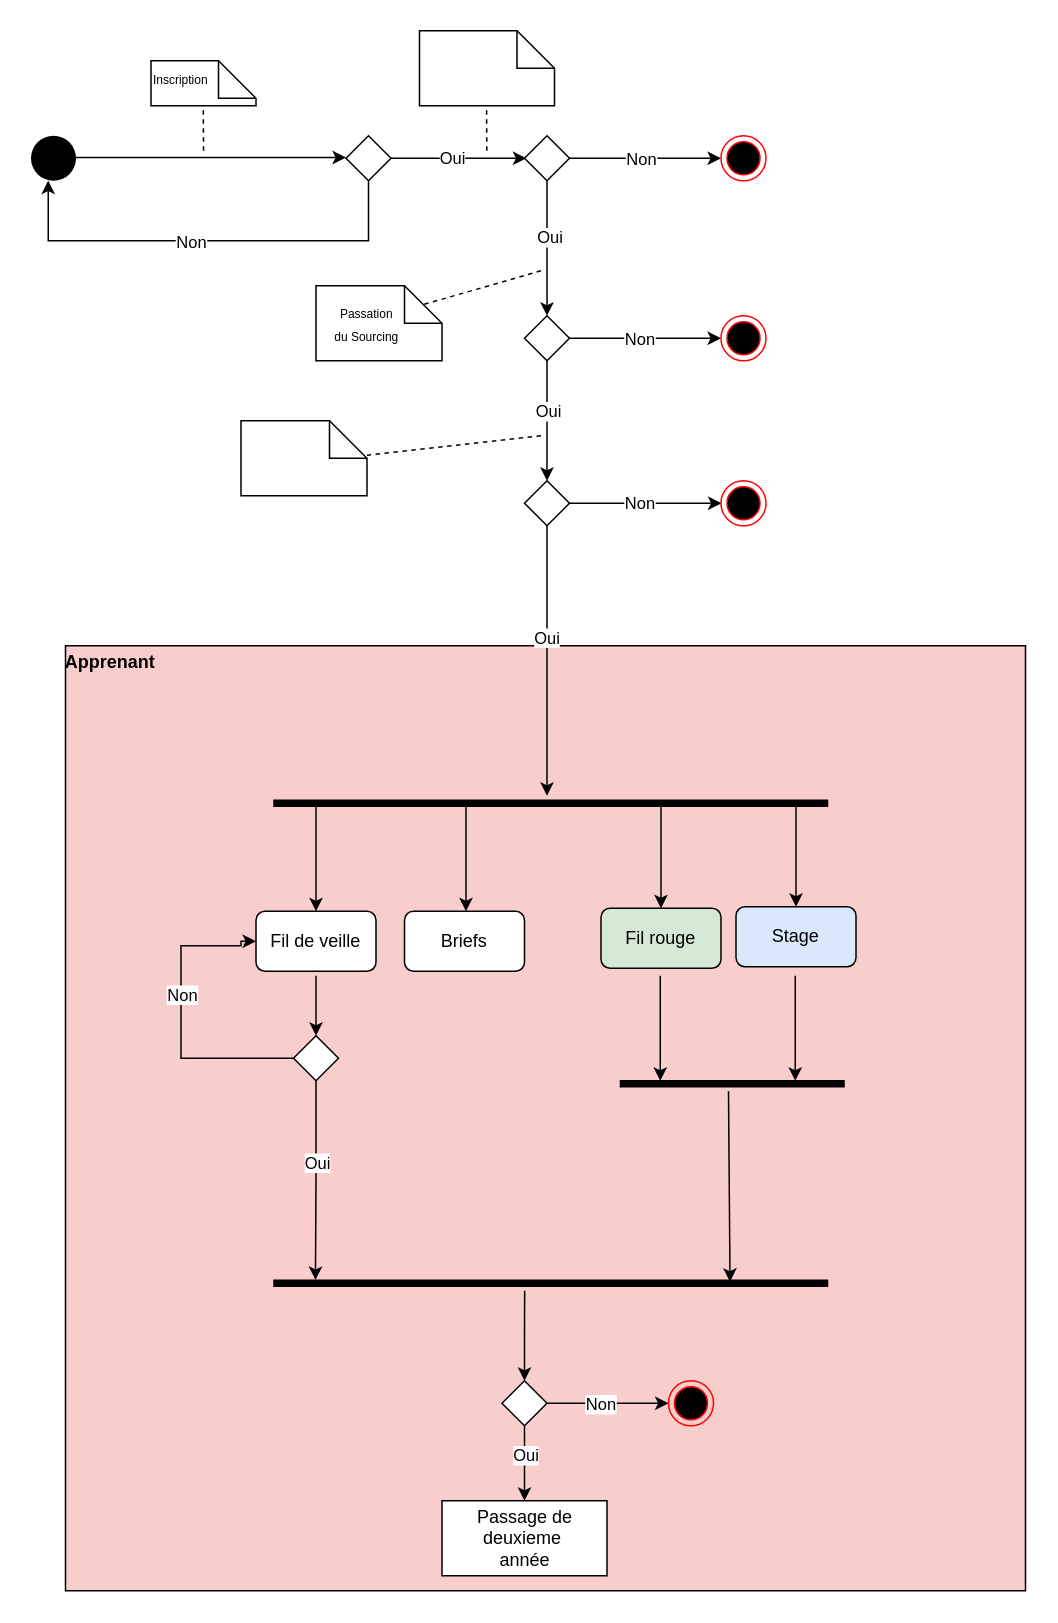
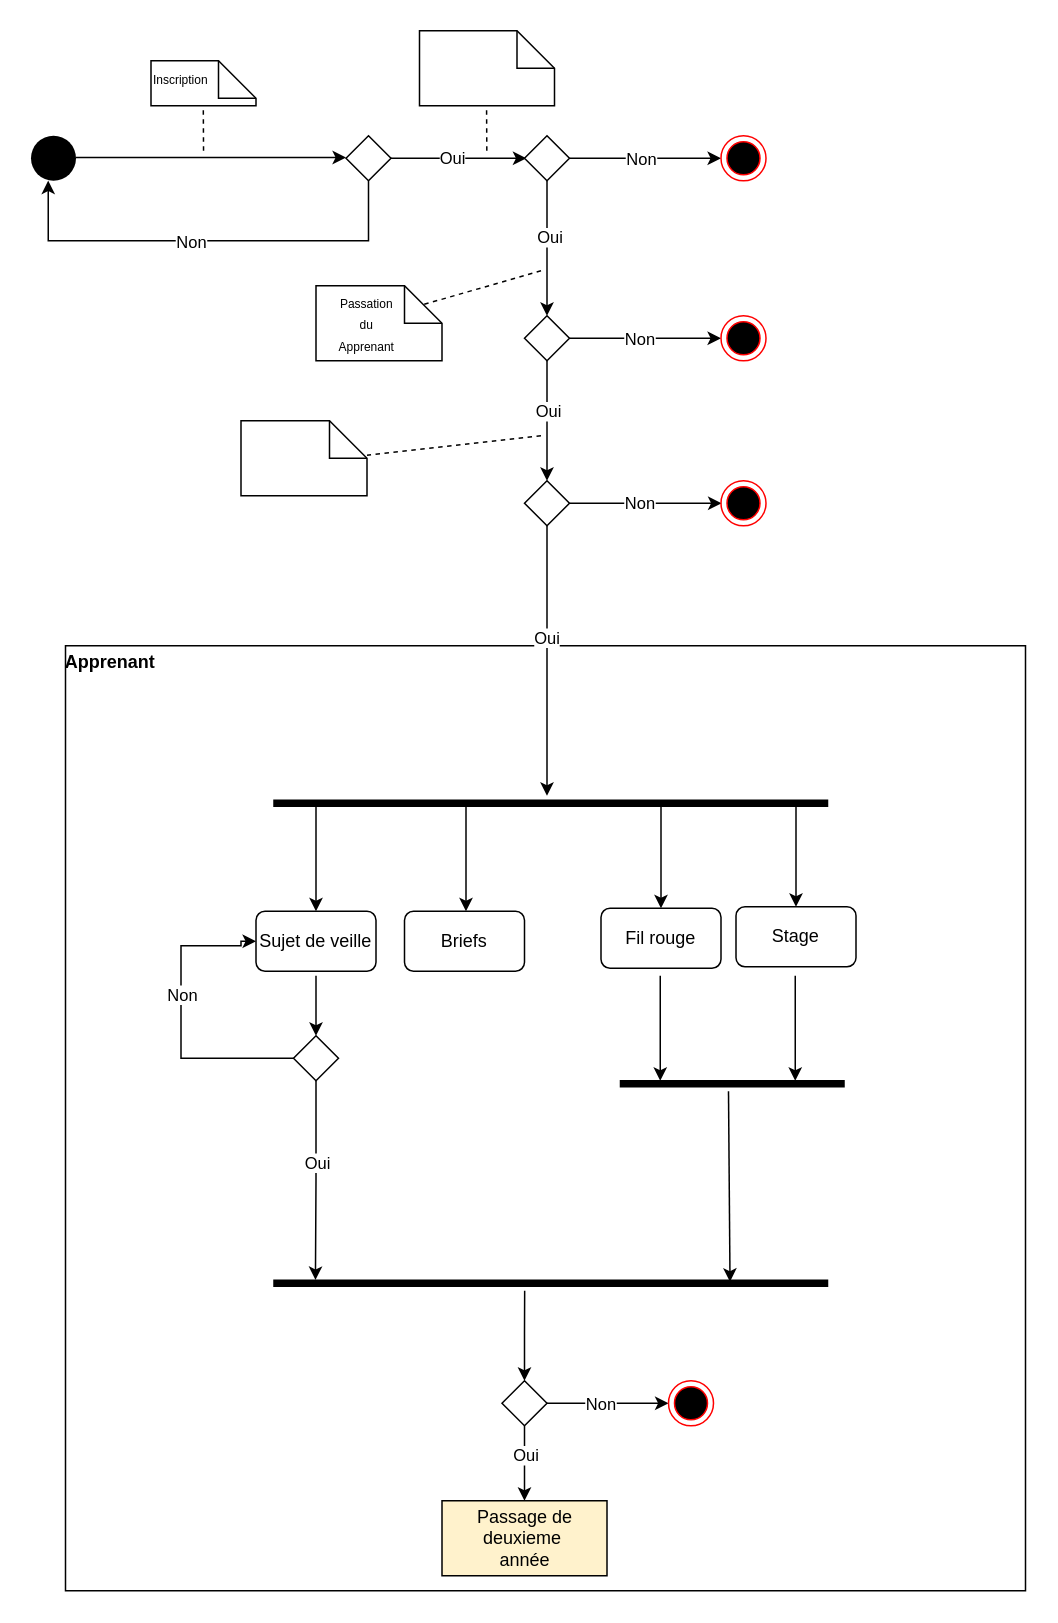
node "Passation du Sourcing": label "Passation du Sourcing" -> "Passation du Apprenant"
node "Stage": fillcolor #dae8fc -> #ffffff
node "Fil rouge": fillcolor #d5e8d4 -> #ffffff
node "Fil de veille": label "Fil de veille" -> "Sujet de veille"
node "Apprenant": fillcolor #f8cecc -> #ffffff
node "Passage de deuxieme année": fillcolor #ffffff -> #fff2cc
